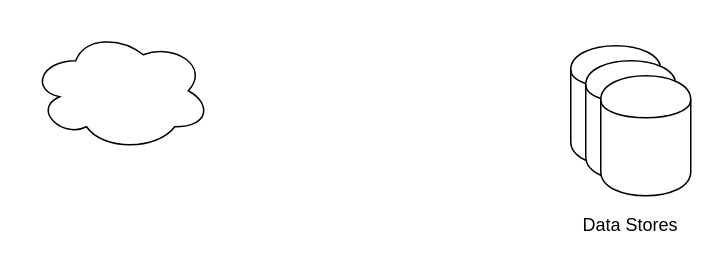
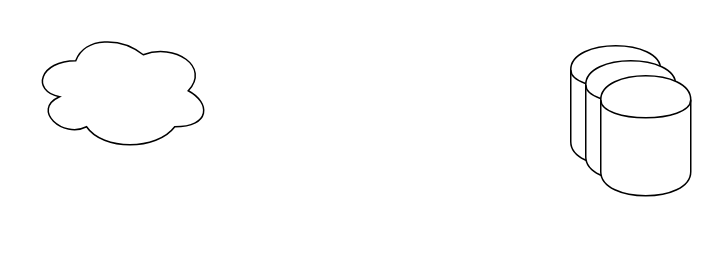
node "Data Stores": removed
